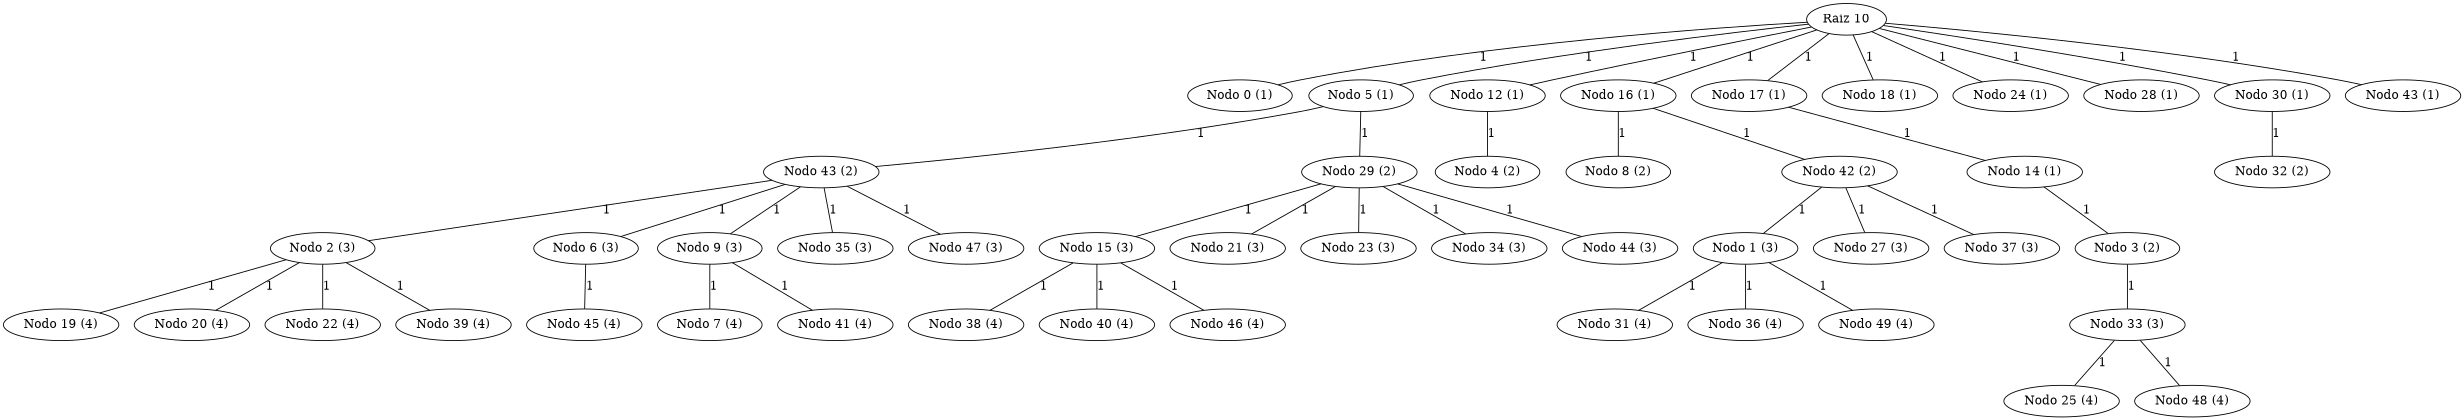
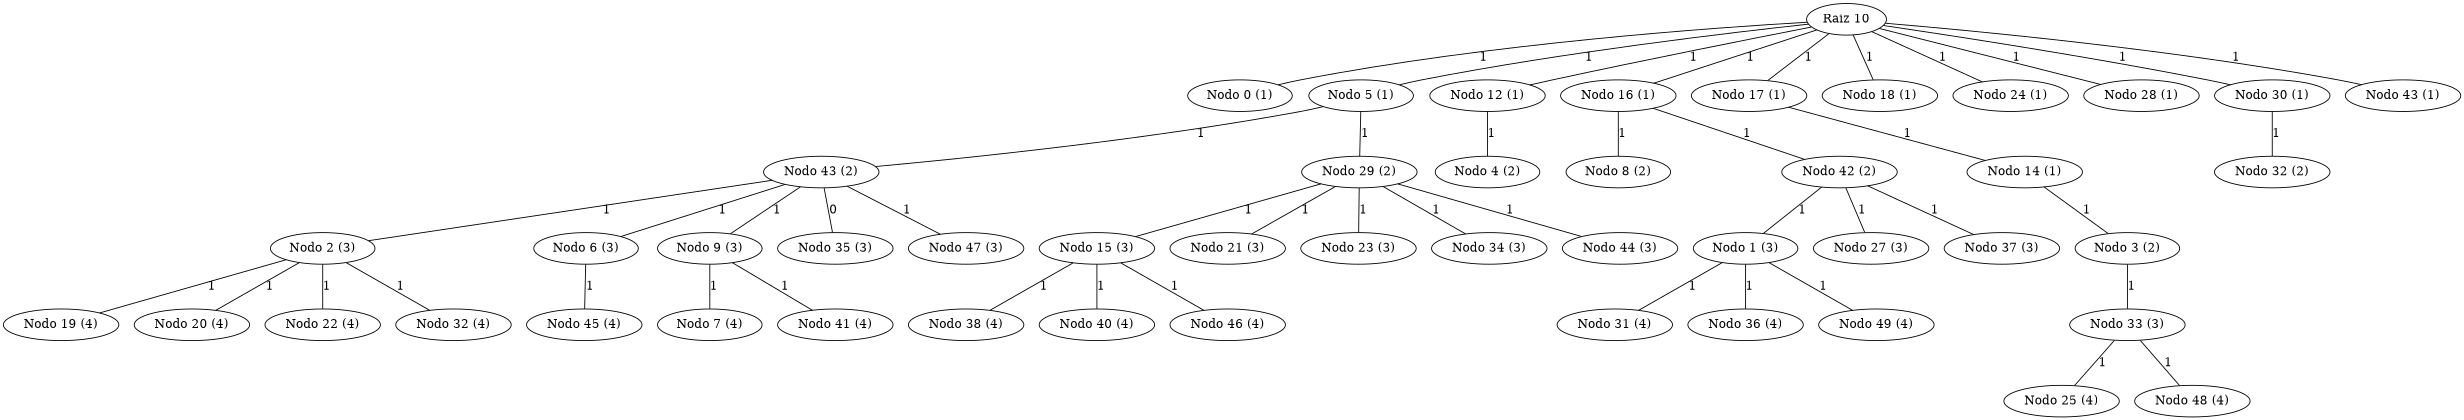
edge "Nodo 43 (2)" -- "Nodo 35 (3)": label "1" -> "0"
node "Nodo 39 (4)": label "Nodo 39 (4)" -> "Nodo 32 (4)"
